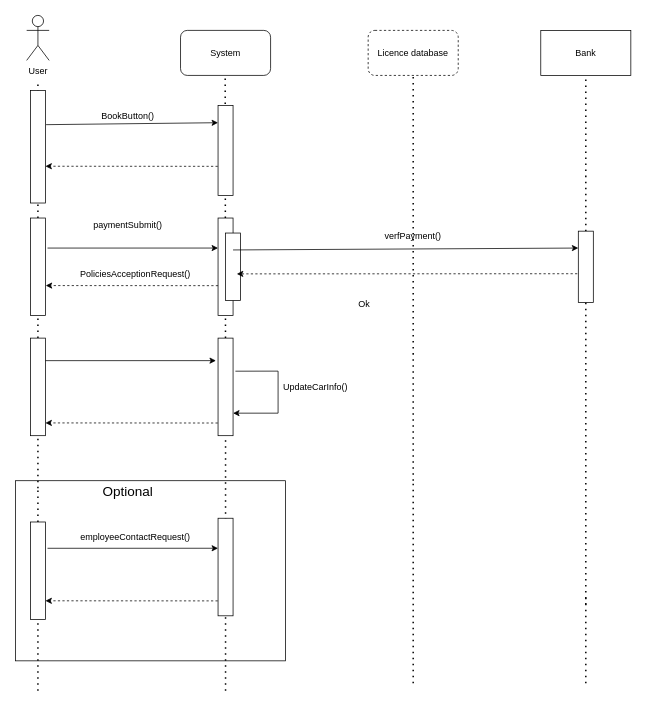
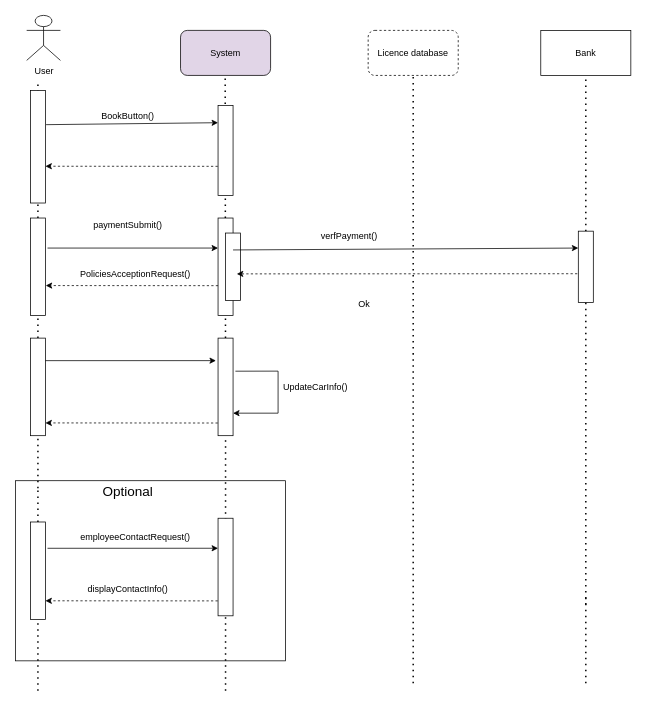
node "User": size 23x45 -> 34x45
node "System": fillcolor #ffffff -> #e1d5e7
node "verfPayment()": moved (413, 237) -> (349, 237)
node "displayContactInfo()": added
